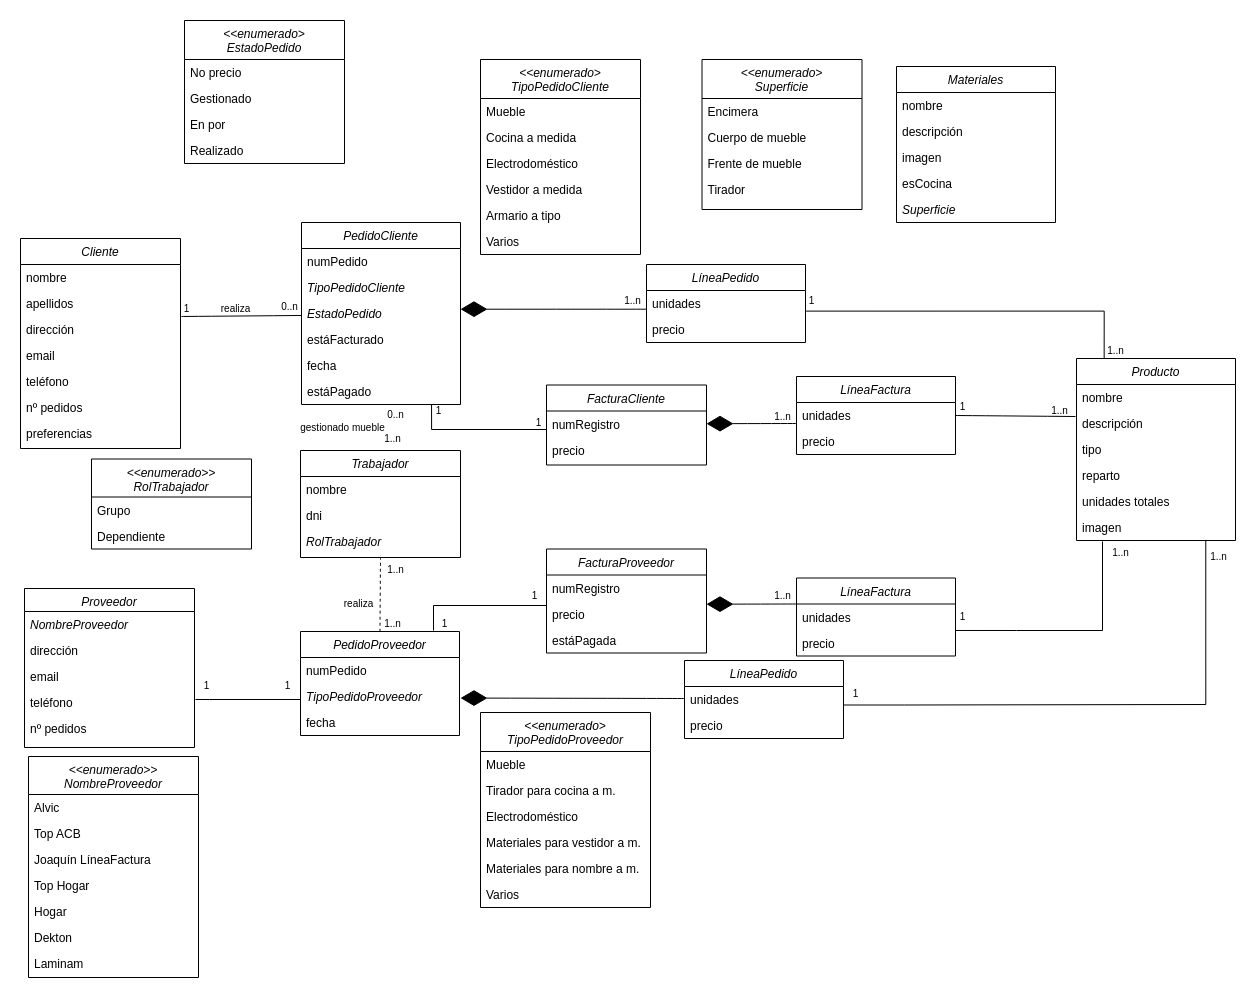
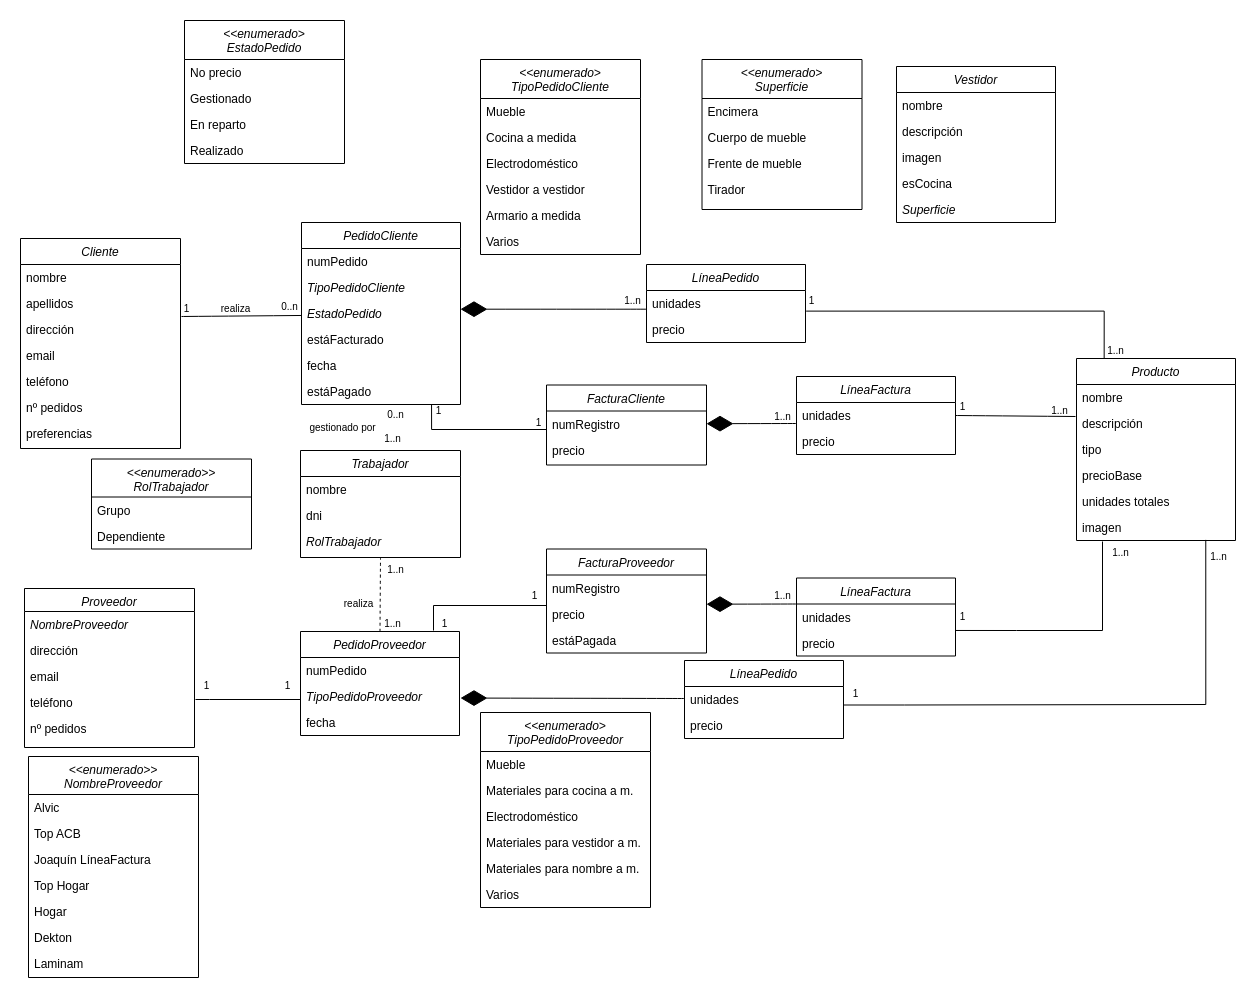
node "Materiales": label "Materiales" -> "Vestidor"
node "En por": label "En por" -> "En reparto"
node "Vestidor a medida": label "Vestidor a medida" -> "Vestidor a vestidor"
node "Armario a tipo": label "Armario a tipo" -> "Armario a medida"
node "gestionado mueble": label "gestionado mueble" -> "gestionado por"
node "reparto": label "reparto" -> "precioBase"
node "Tirador para cocina a m.": label "Tirador para cocina a m." -> "Materiales para cocina a m."
